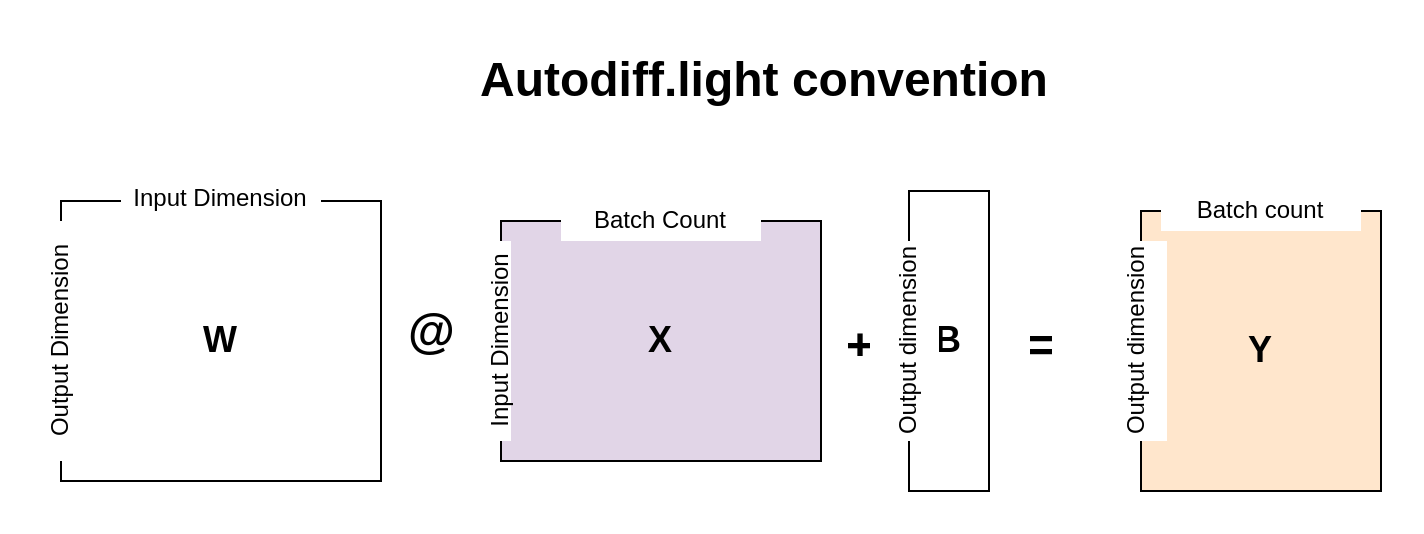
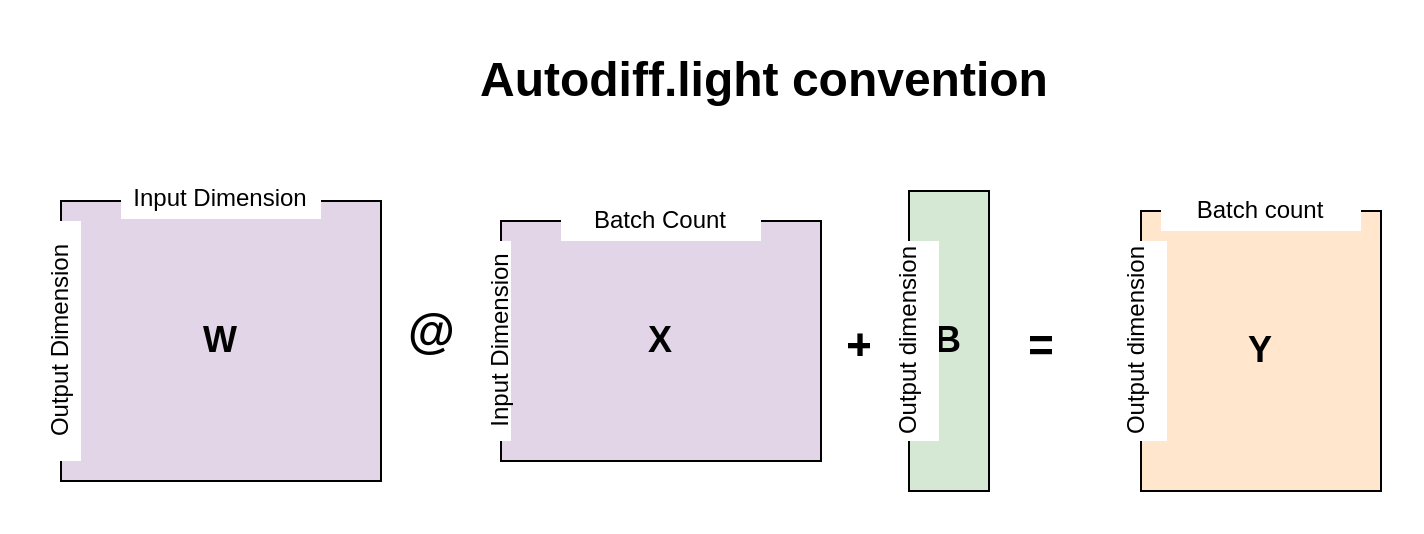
node "W": fillcolor #ffffff -> #e1d5e7
node "B": fillcolor #ffffff -> #d5e8d4
